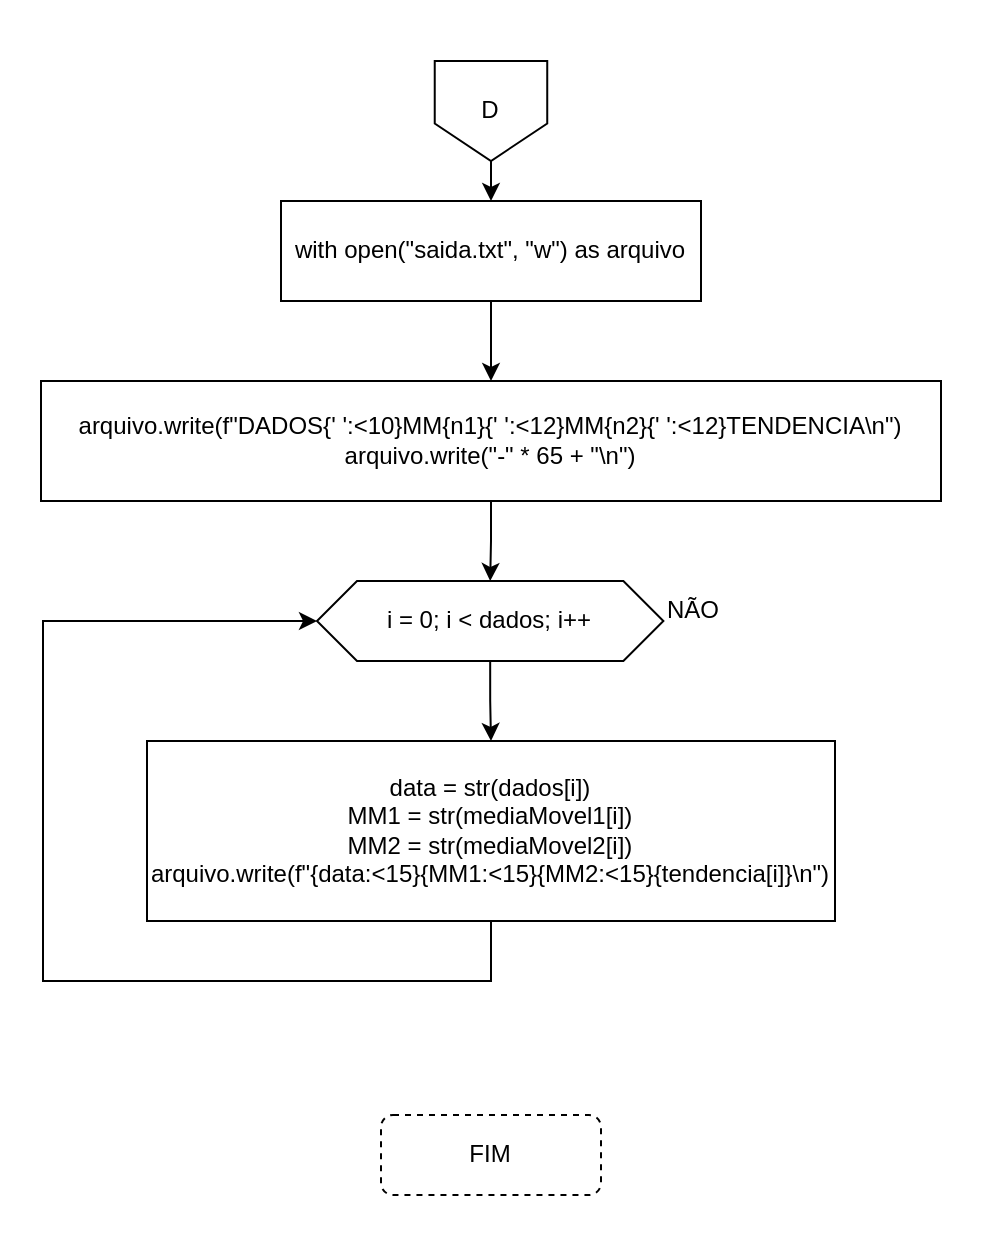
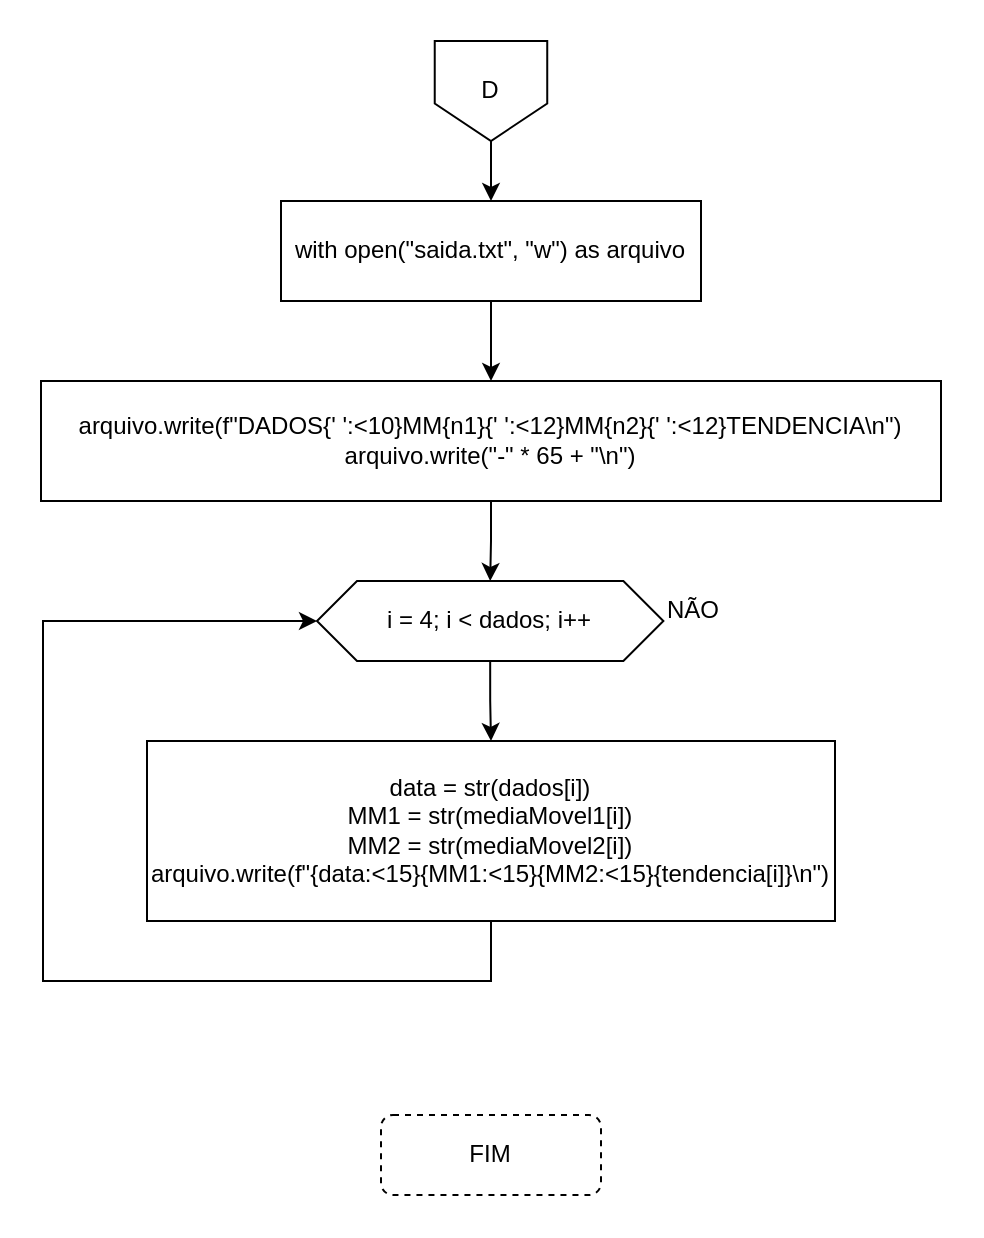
node "D": moved (491, 111) -> (491, 91)
node "i = 0; i < dados; i++": label "i = 0; i < dados; i++" -> "i = 4; i < dados; i++"
